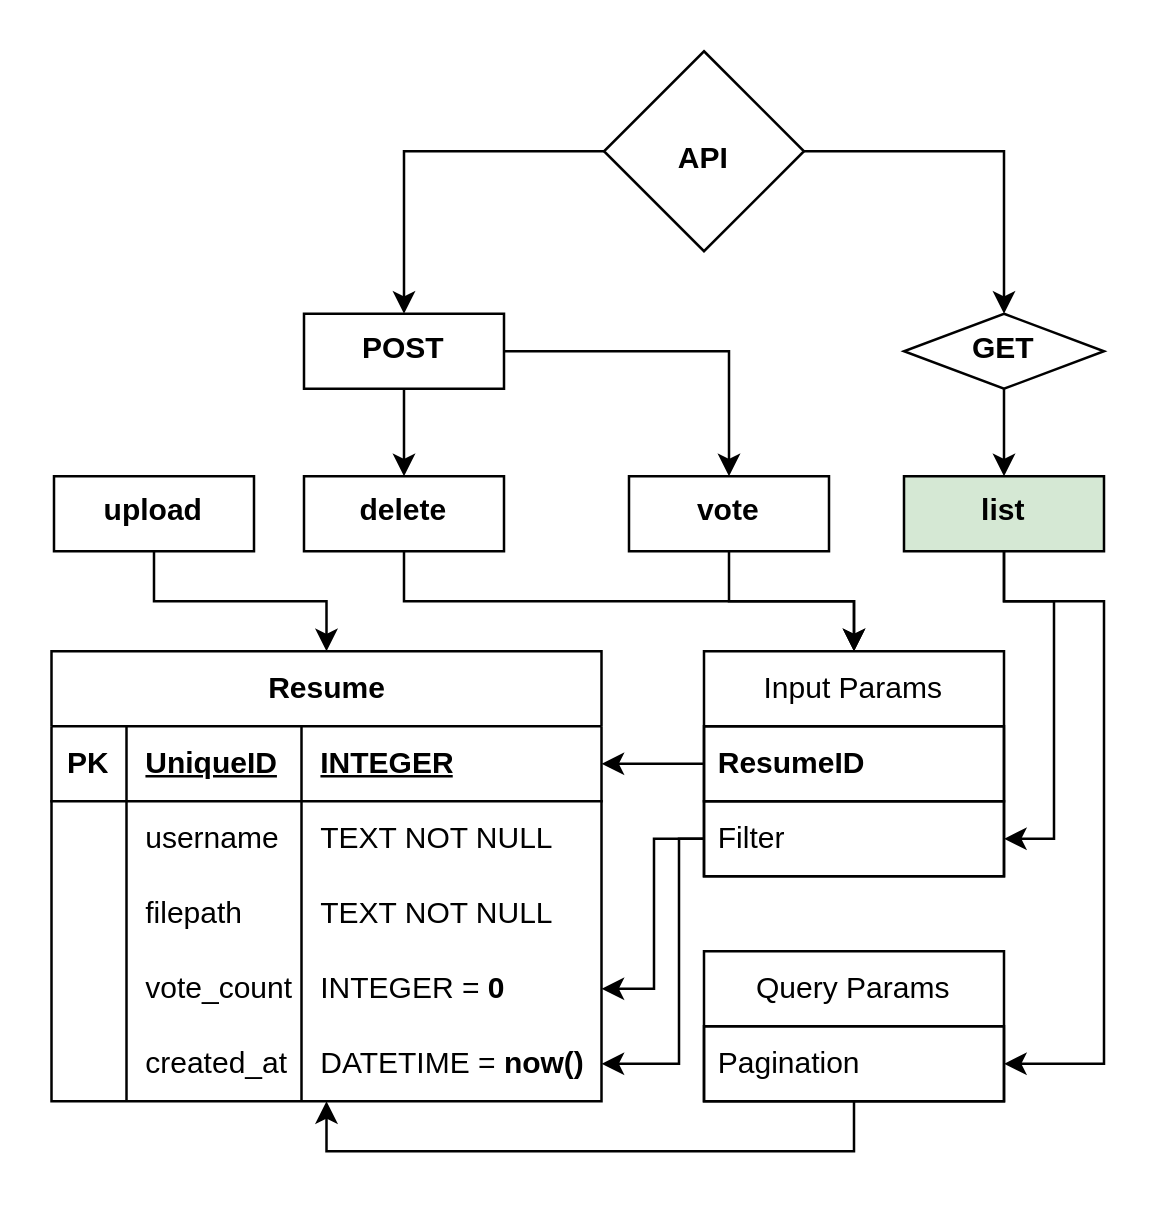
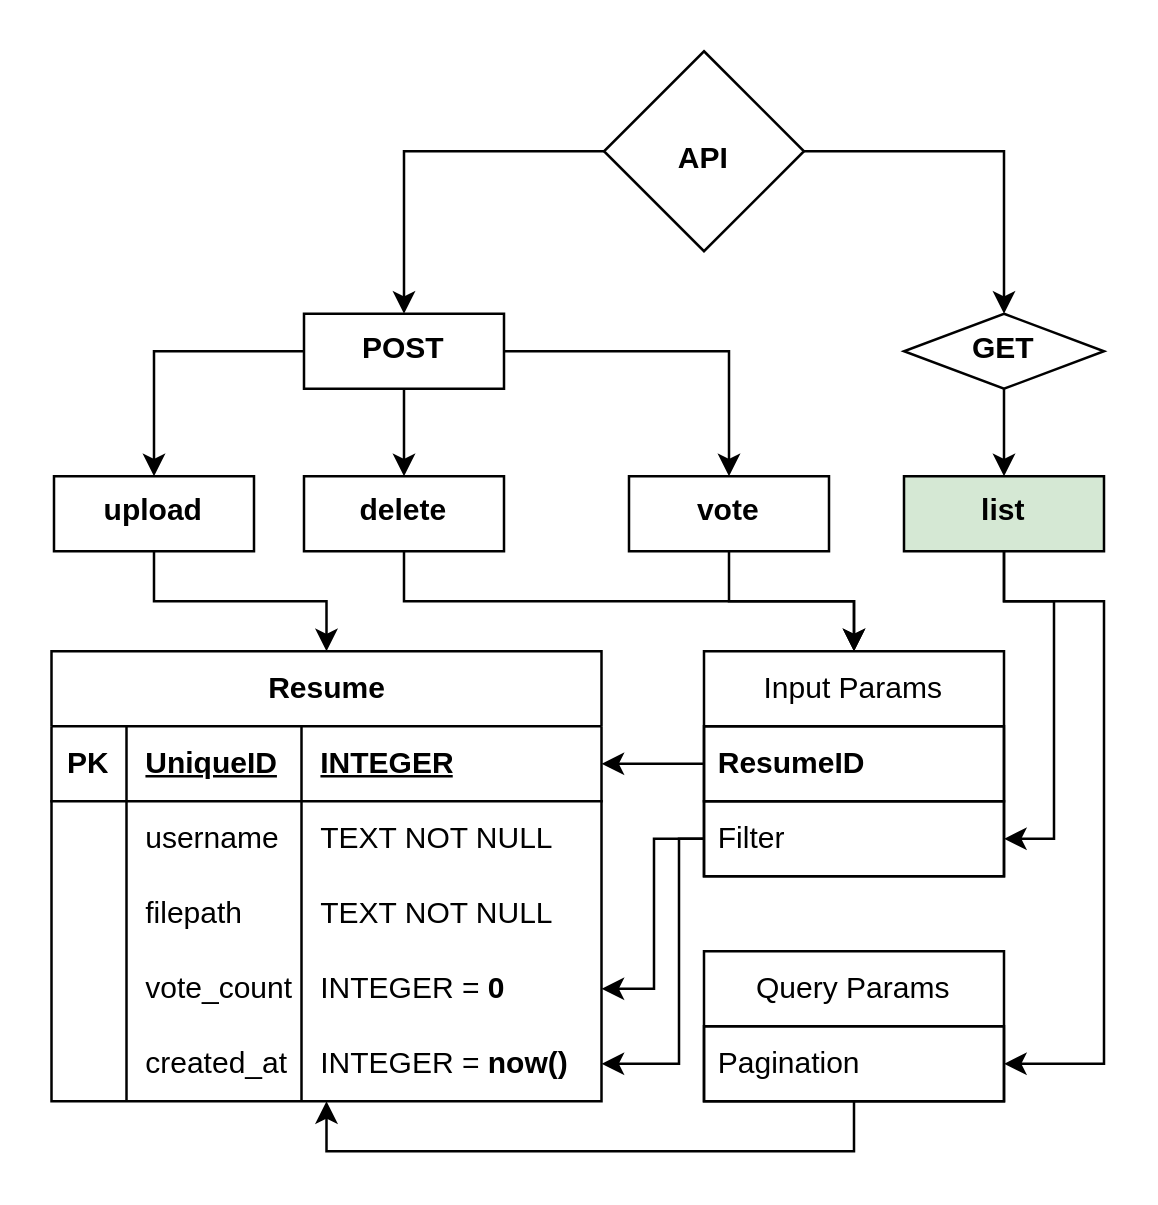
edge "POST" -> "upload": added
node "DATETIME = now()": label "DATETIME = now()" -> "INTEGER = now()"
